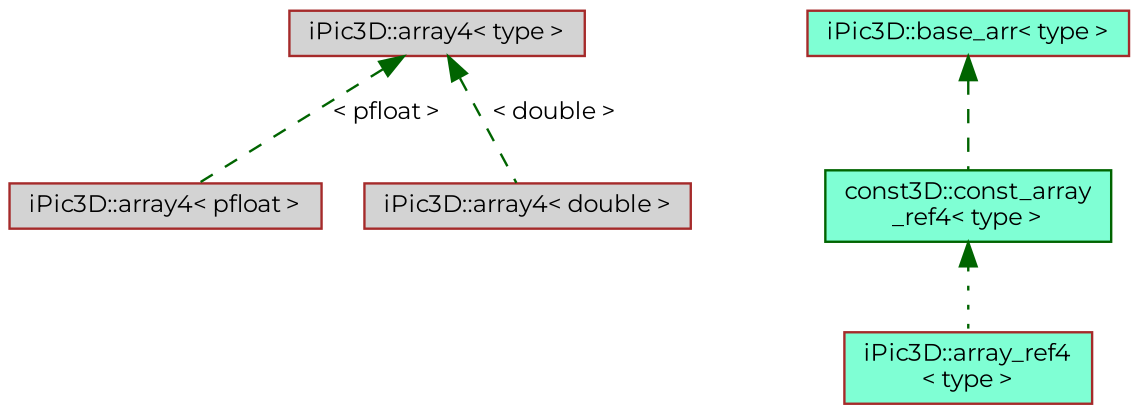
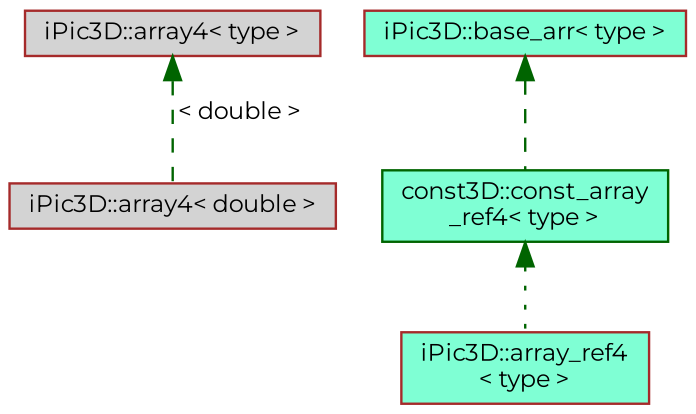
node "iPic3D::array4< pfloat >": removed
